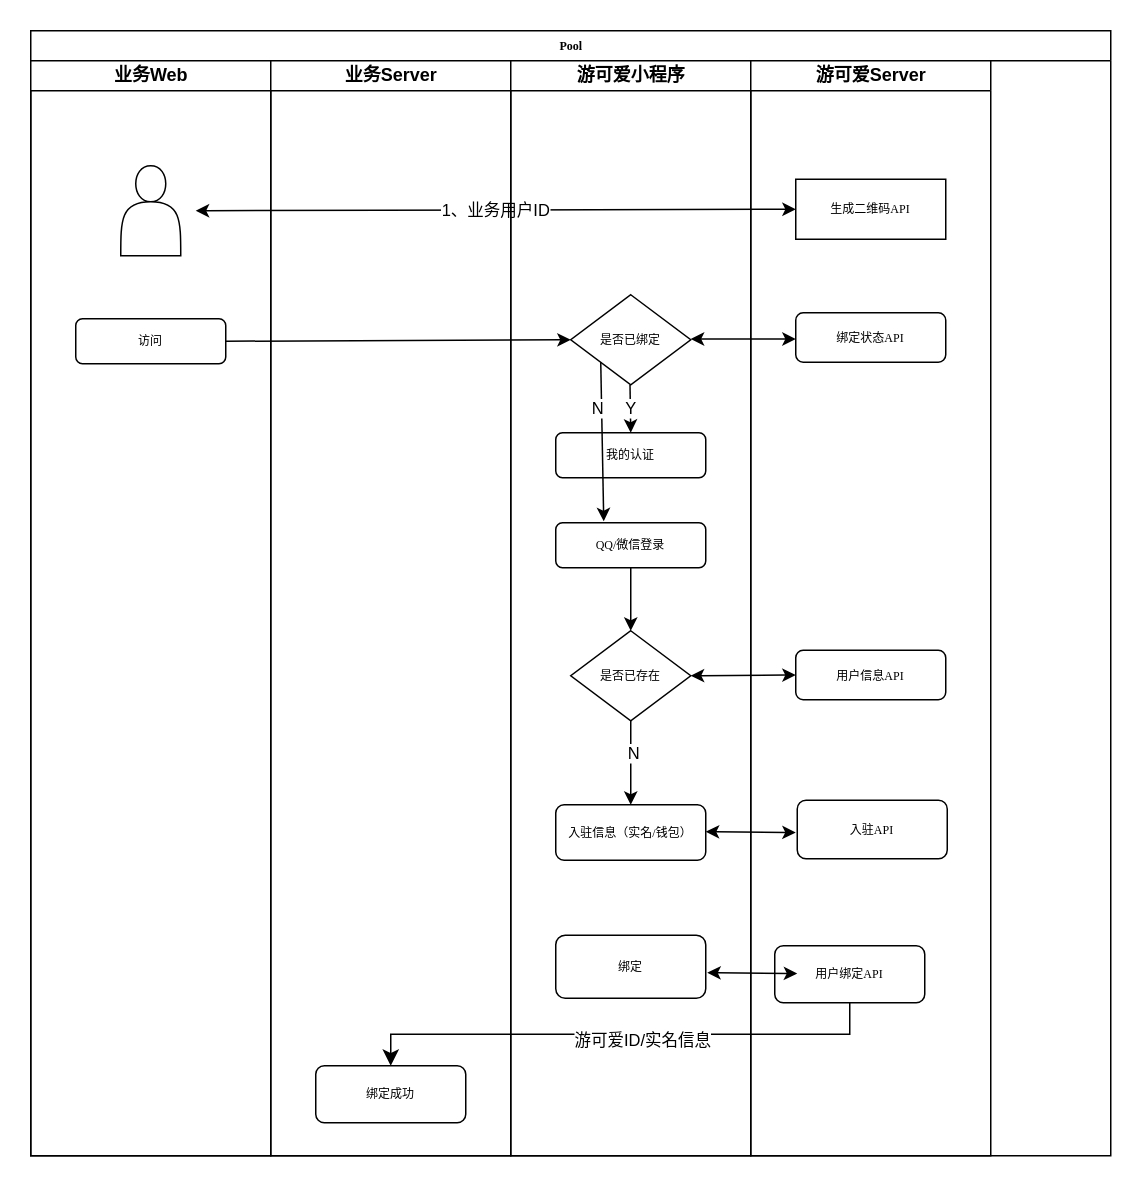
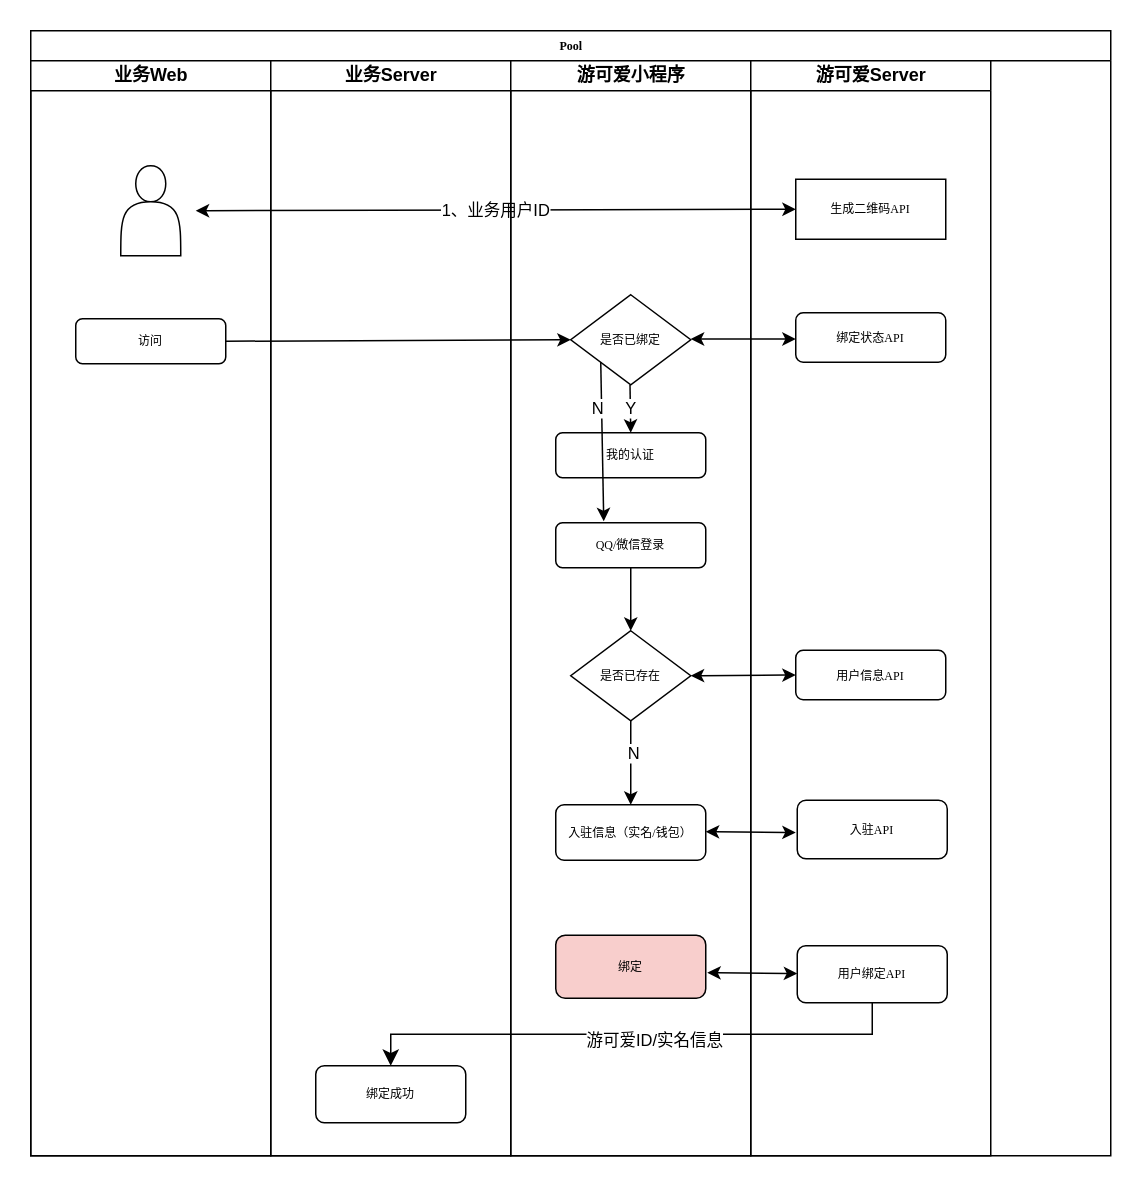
node "绑定": fillcolor #ffffff -> #f8cecc
node "用户绑定API": moved (850, 974) -> (872, 974)
